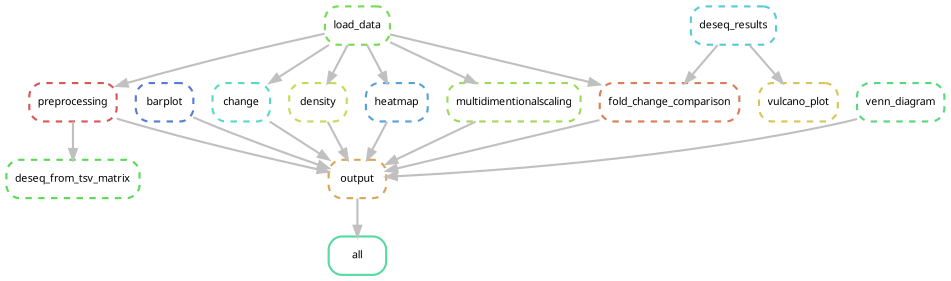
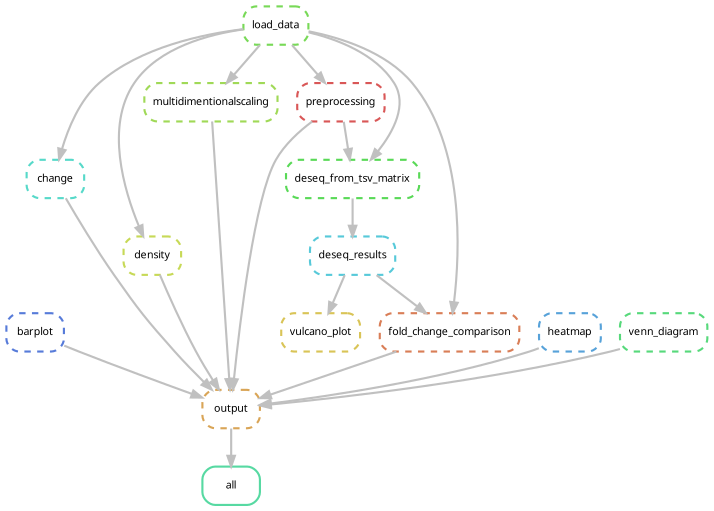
edge "load_data" -> "heatmap": now "load_data" -> "deseq_from_tsv_matrix"
edge "deseq_from_tsv_matrix" -> "deseq_results": added
